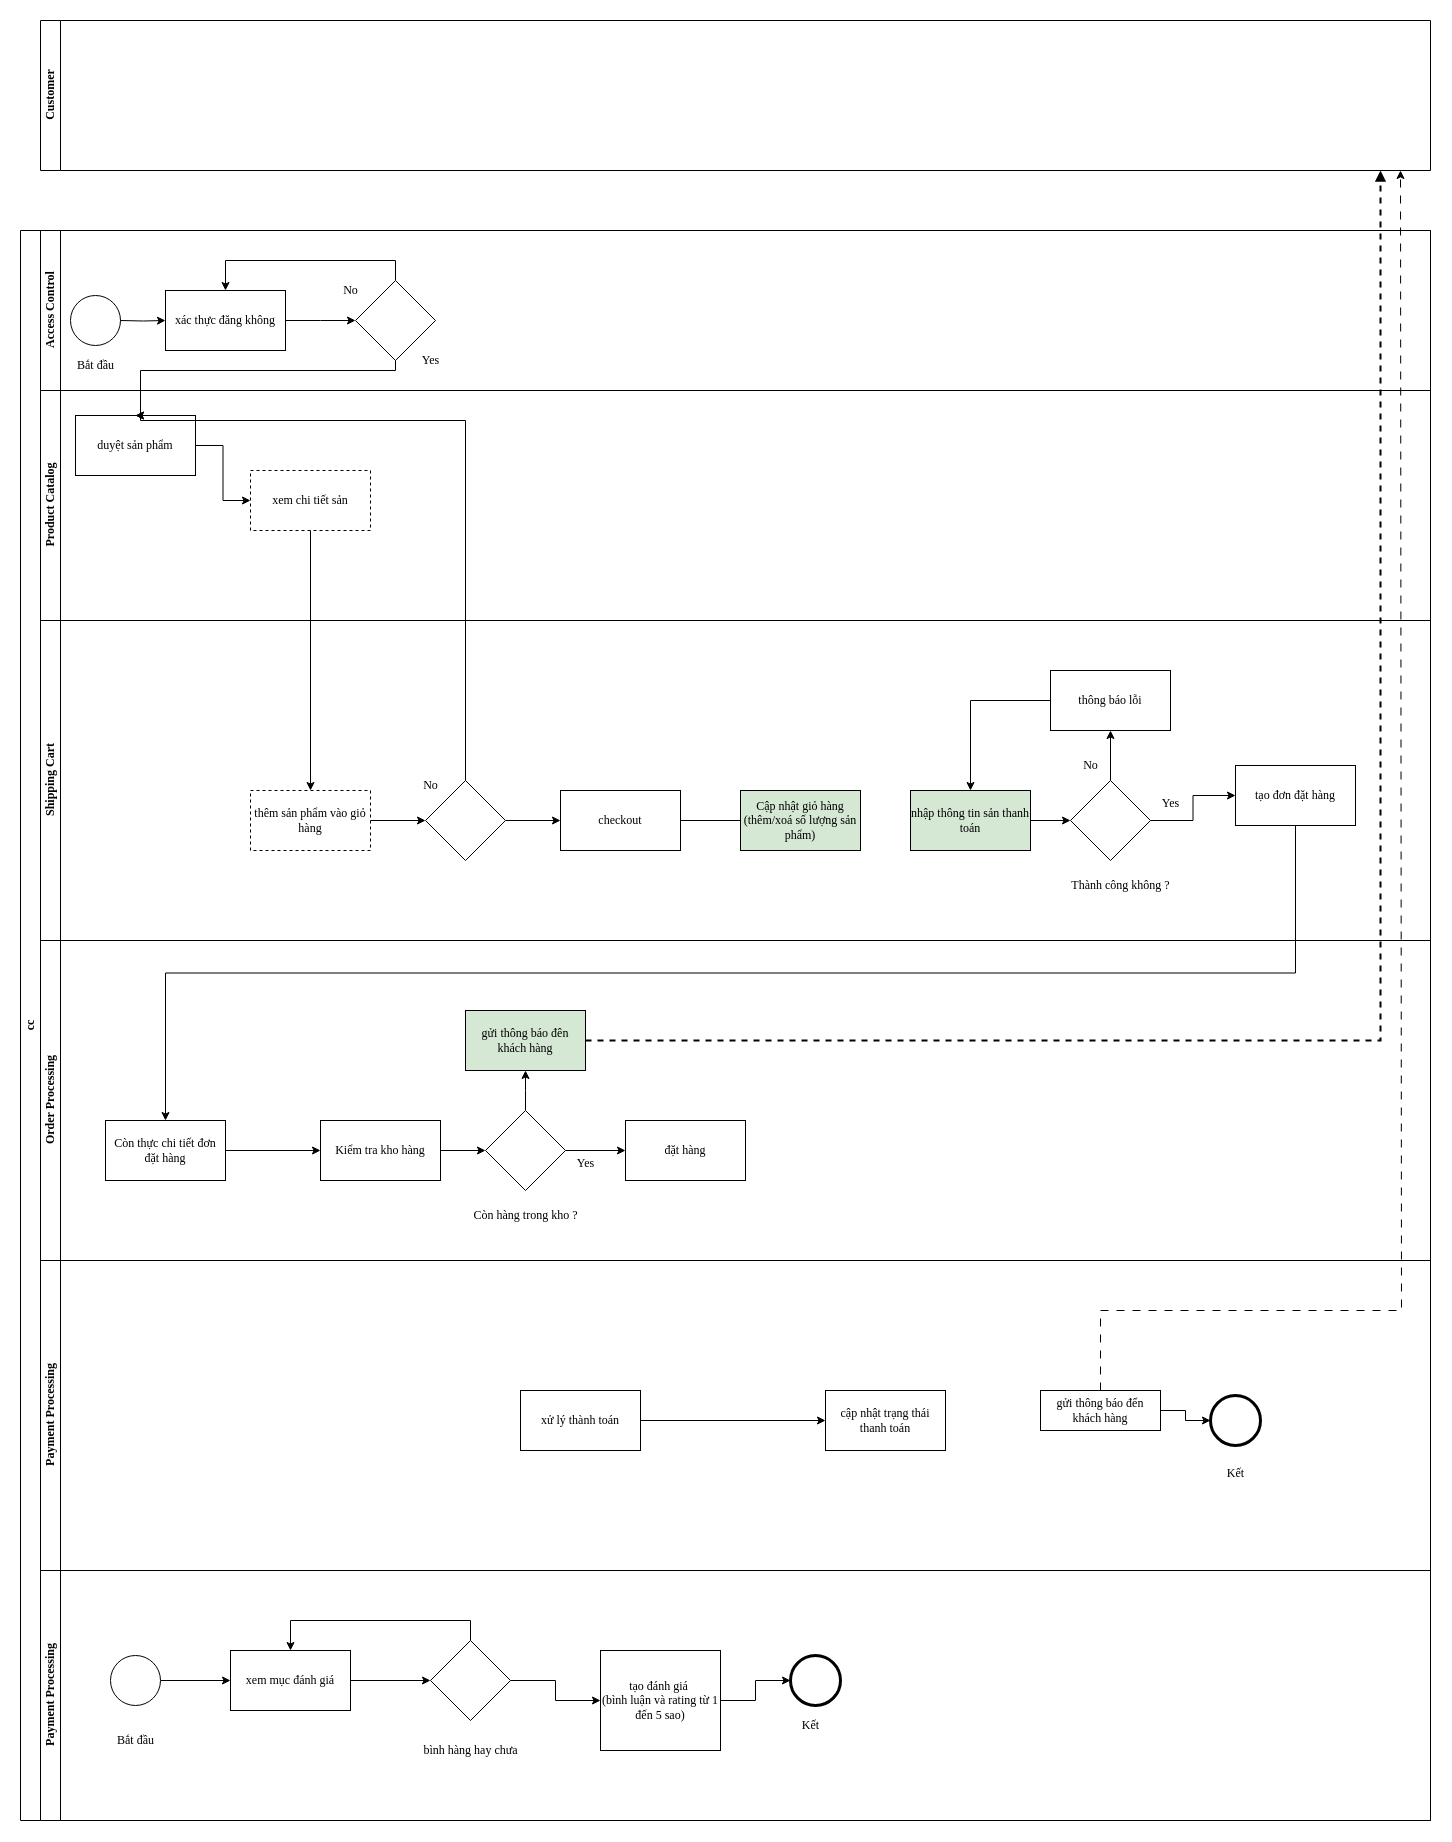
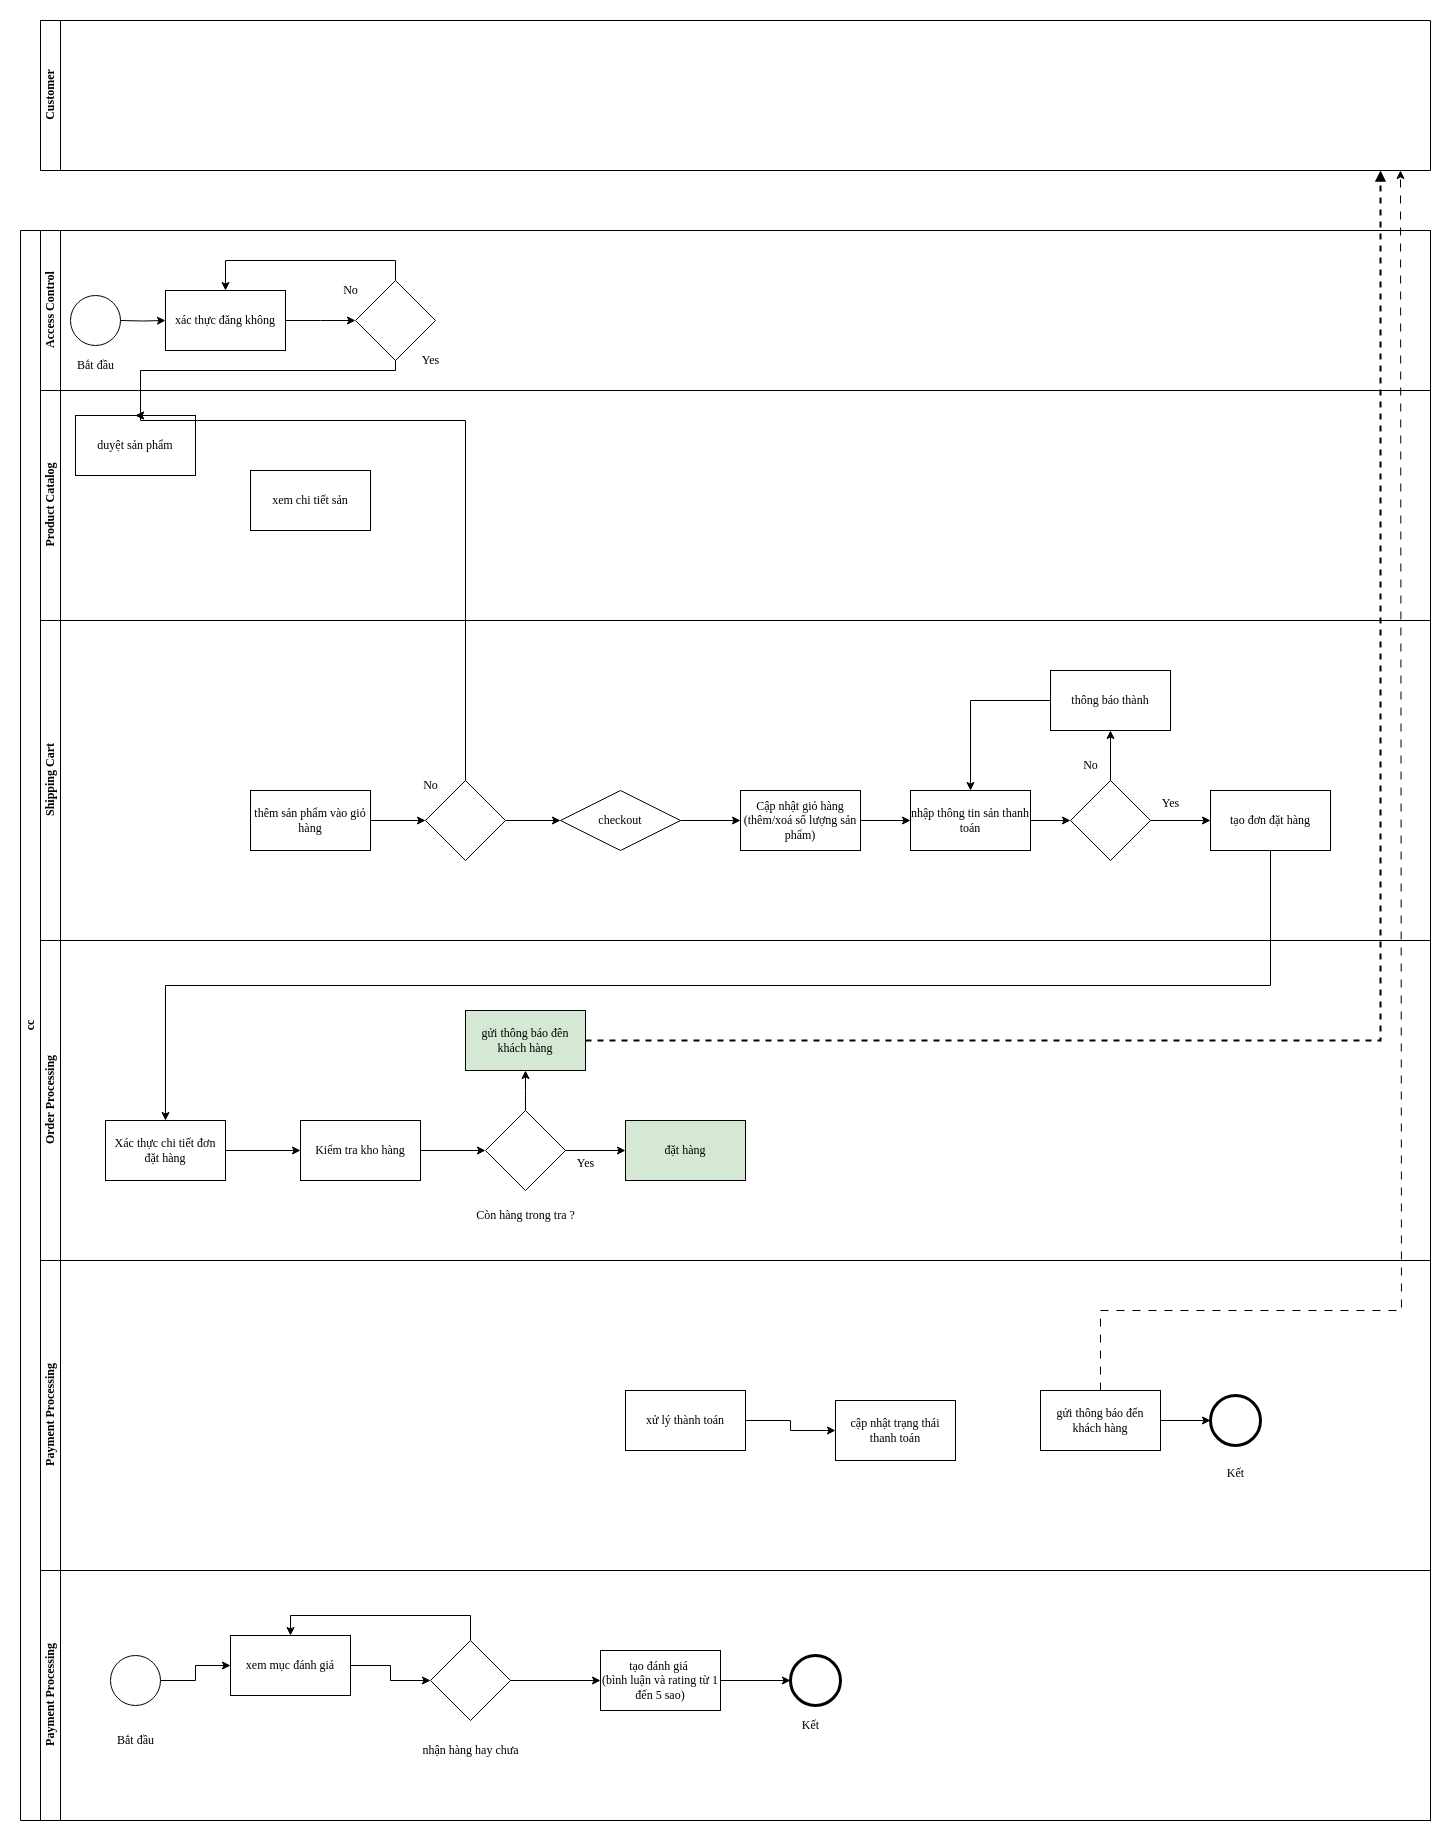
edge "duyệt sản phẩm" -> "xem chi tiết sản": removed
node "xem chi tiết sản": style dashed -> solid
edge "xem chi tiết sản" -> "thêm sản phẩm vào giỏ hàng": removed
node "thông báo lỗi": label "thông báo lỗi" -> "thông báo thành"
node "tạo đơn đặt hàng": moved (1296, 796) -> (1271, 821)
node "thêm sản phẩm vào giỏ hàng": style dashed -> solid
node "checkout": shape rectangle -> diamond
edge "checkout" -- "Cập nhật giỏ hàng (thêm/xoá số lượng sản phẩm)": arrowhead none -> classic
node "Cập nhật giỏ hàng (thêm/xoá số lượng sản phẩm)": fillcolor #d5e8d4 -> #ffffff
edge "Cập nhật giỏ hàng (thêm/xoá số lượng sản phẩm)" -> "nhập thông tin sản thanh toán": added
node "nhập thông tin sản thanh toán": fillcolor #d5e8d4 -> #ffffff
node "Thành công không ?": removed
node "Còn thực chi tiết đơn đặt hàng": label "Còn thực chi tiết đơn đặt hàng" -> "Xác thực chi tiết đơn đặt hàng"
node "Kiểm tra kho hàng": moved (381, 1151) -> (361, 1151)
node "đặt hàng": fillcolor #ffffff -> #d5e8d4
node "Còn hàng trong kho ?": label "Còn hàng trong kho ?" -> "Còn hàng trong tra ?"
node "gửi thông báo đến khách hàng": size 120x40 -> 120x60
node "xử lý thành toán": moved (581, 1421) -> (686, 1421)
node "cập nhật trạng thái thanh toán": moved (886, 1421) -> (896, 1431)
node "xem mục đánh giá": moved (291, 1681) -> (291, 1666)
node "tạo đánh giá (bình luận và rating từ 1 đến 5 sao)": size 120x100 -> 120x60
node "bình hàng hay chưa": label "bình hàng hay chưa" -> "nhận hàng hay chưa"
